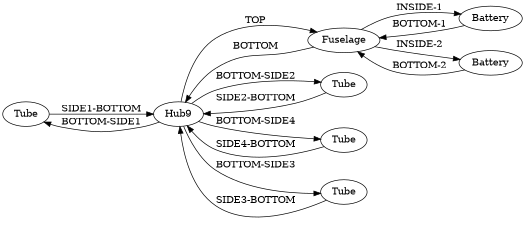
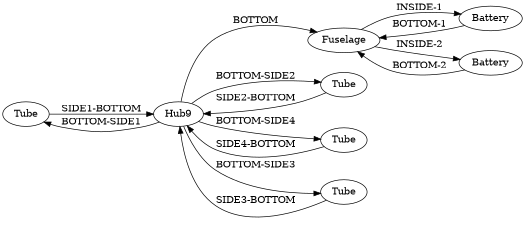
edge "Hub9" -> "Fuselage": label "TOP" -> "BOTTOM"
edge "Fuselage" -> "Hub9": removed, label "BOTTOM"
